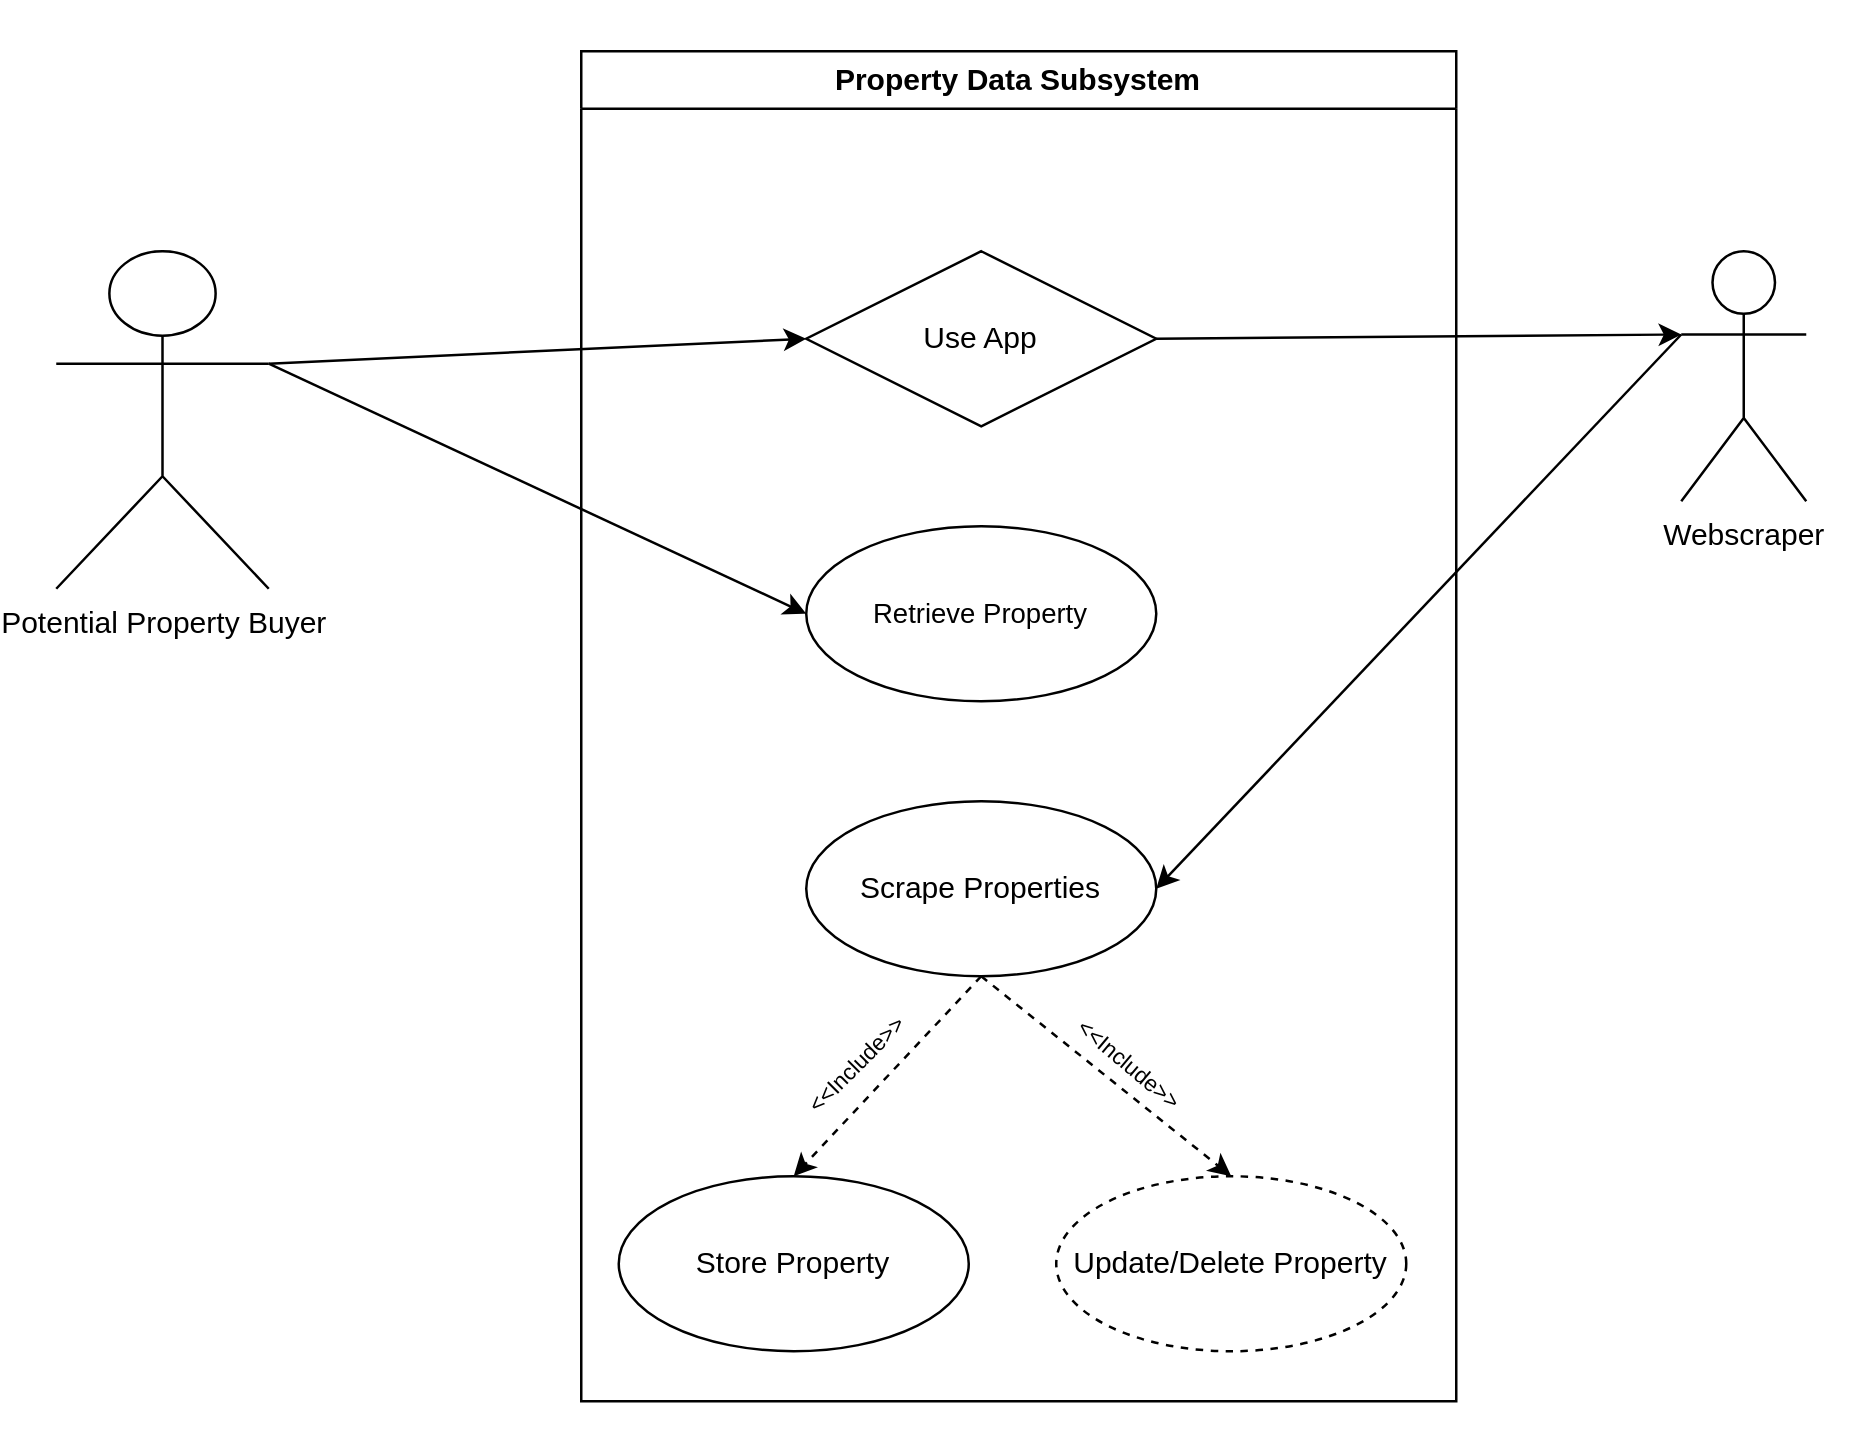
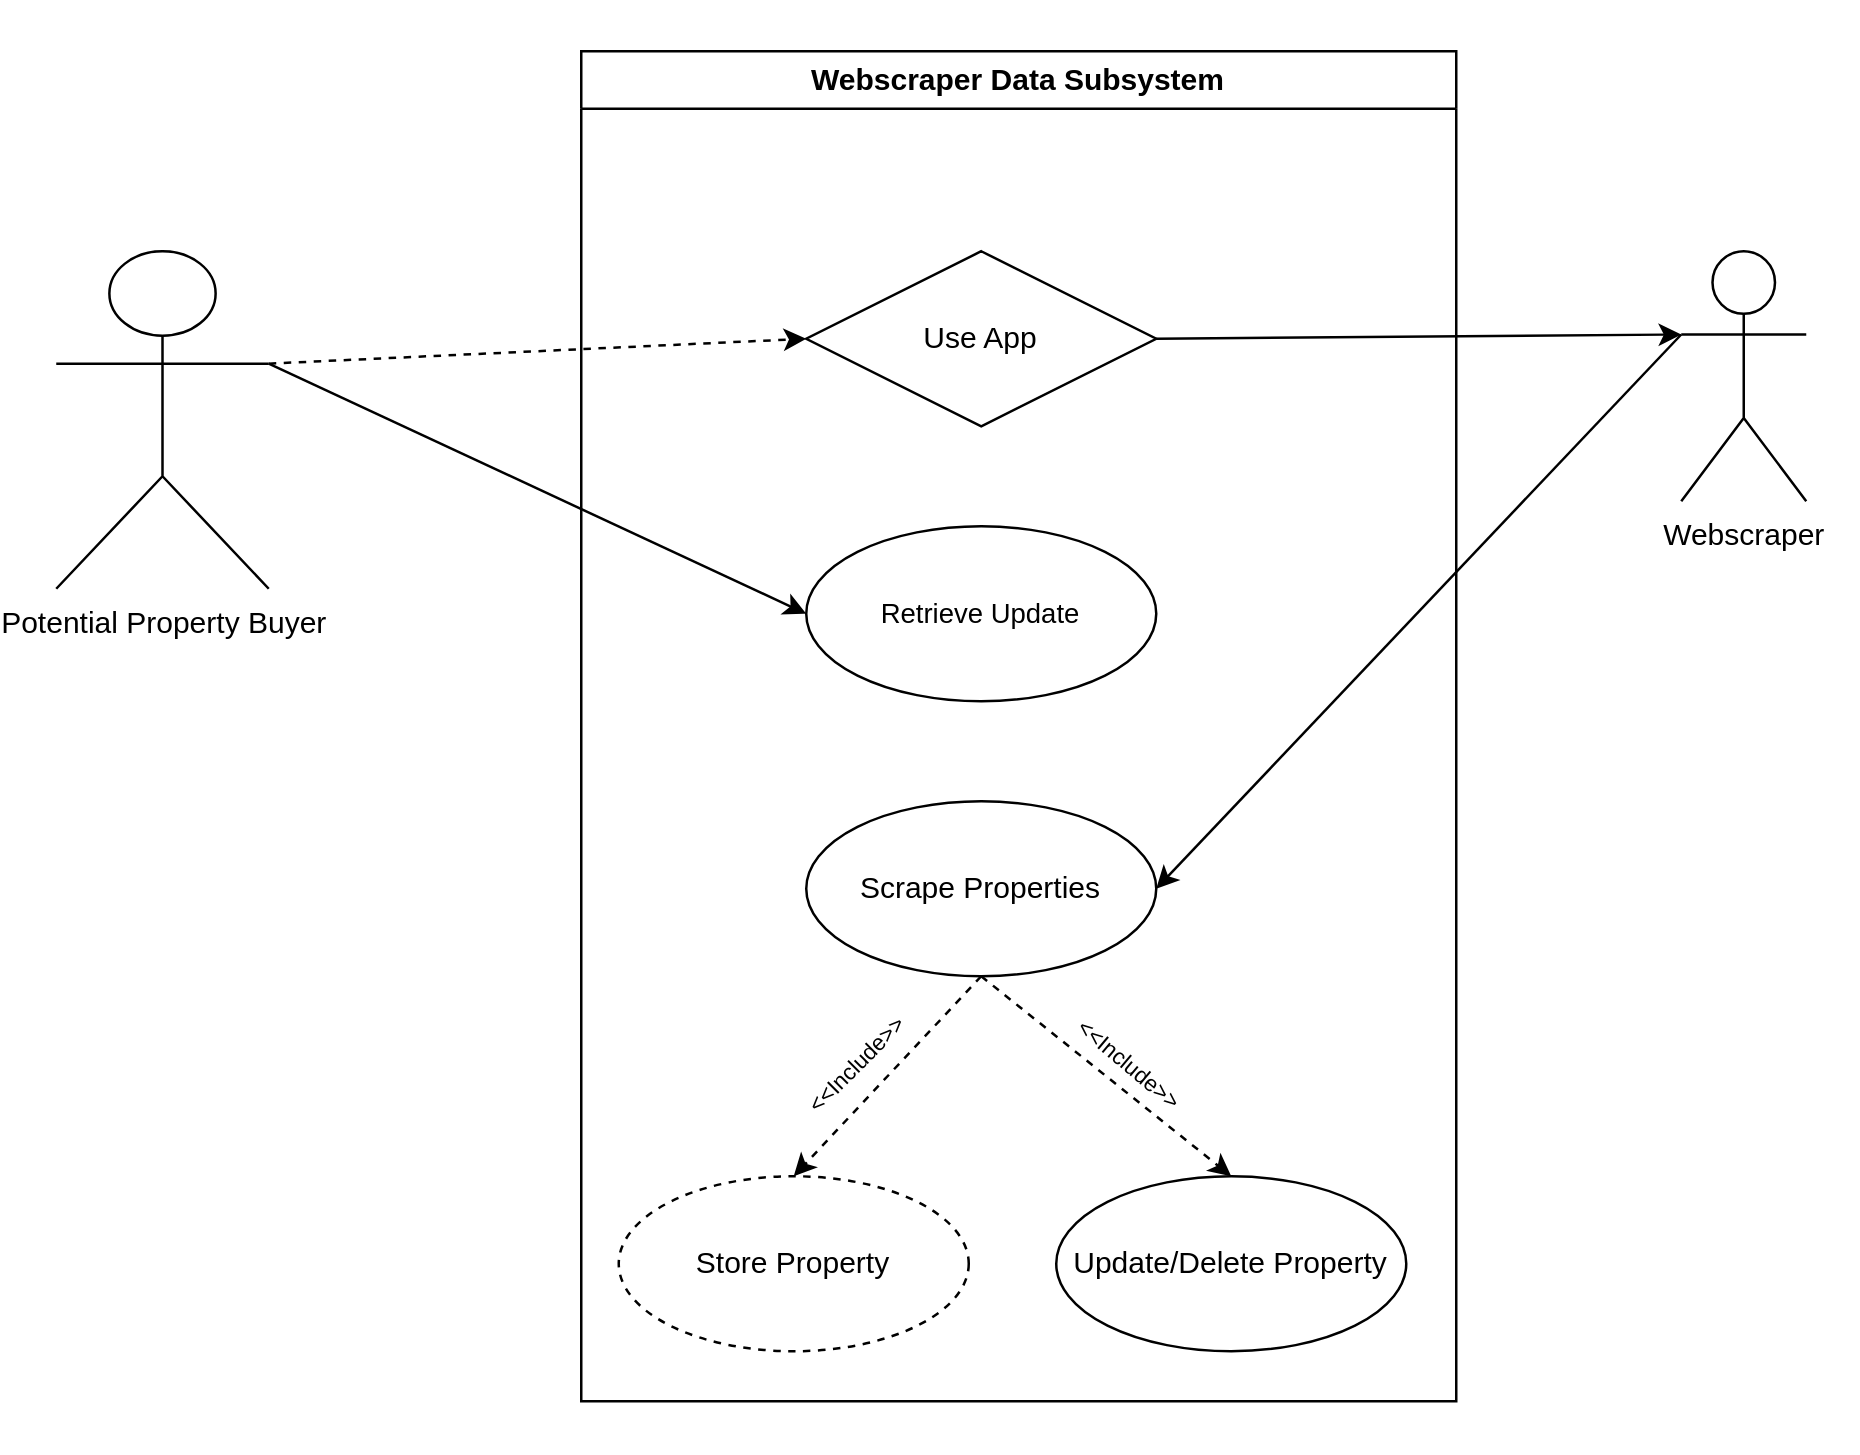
node "Property Data Subsystem": label "Property Data Subsystem" -> "Webscraper Data Subsystem"
edge "Potential Property Buyer" -> "Use App": style solid -> dashed
node "Retrieve Property": label "Retrieve Property" -> "Retrieve Update"
node "Store Property": style solid -> dashed
node "Update/Delete Property": style dashed -> solid
